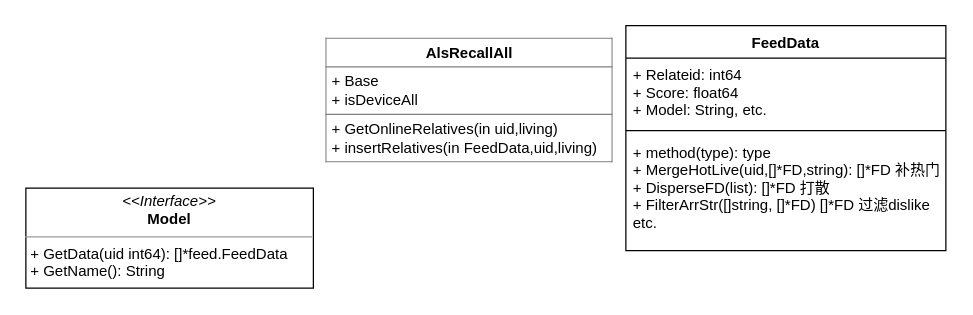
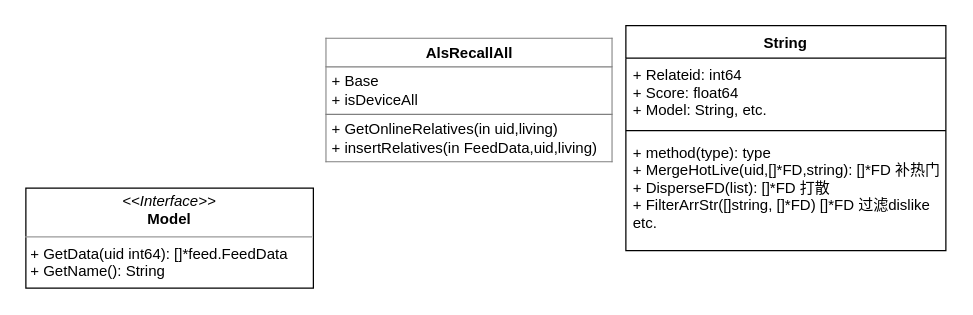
node "FeedData": label "FeedData" -> "String"
